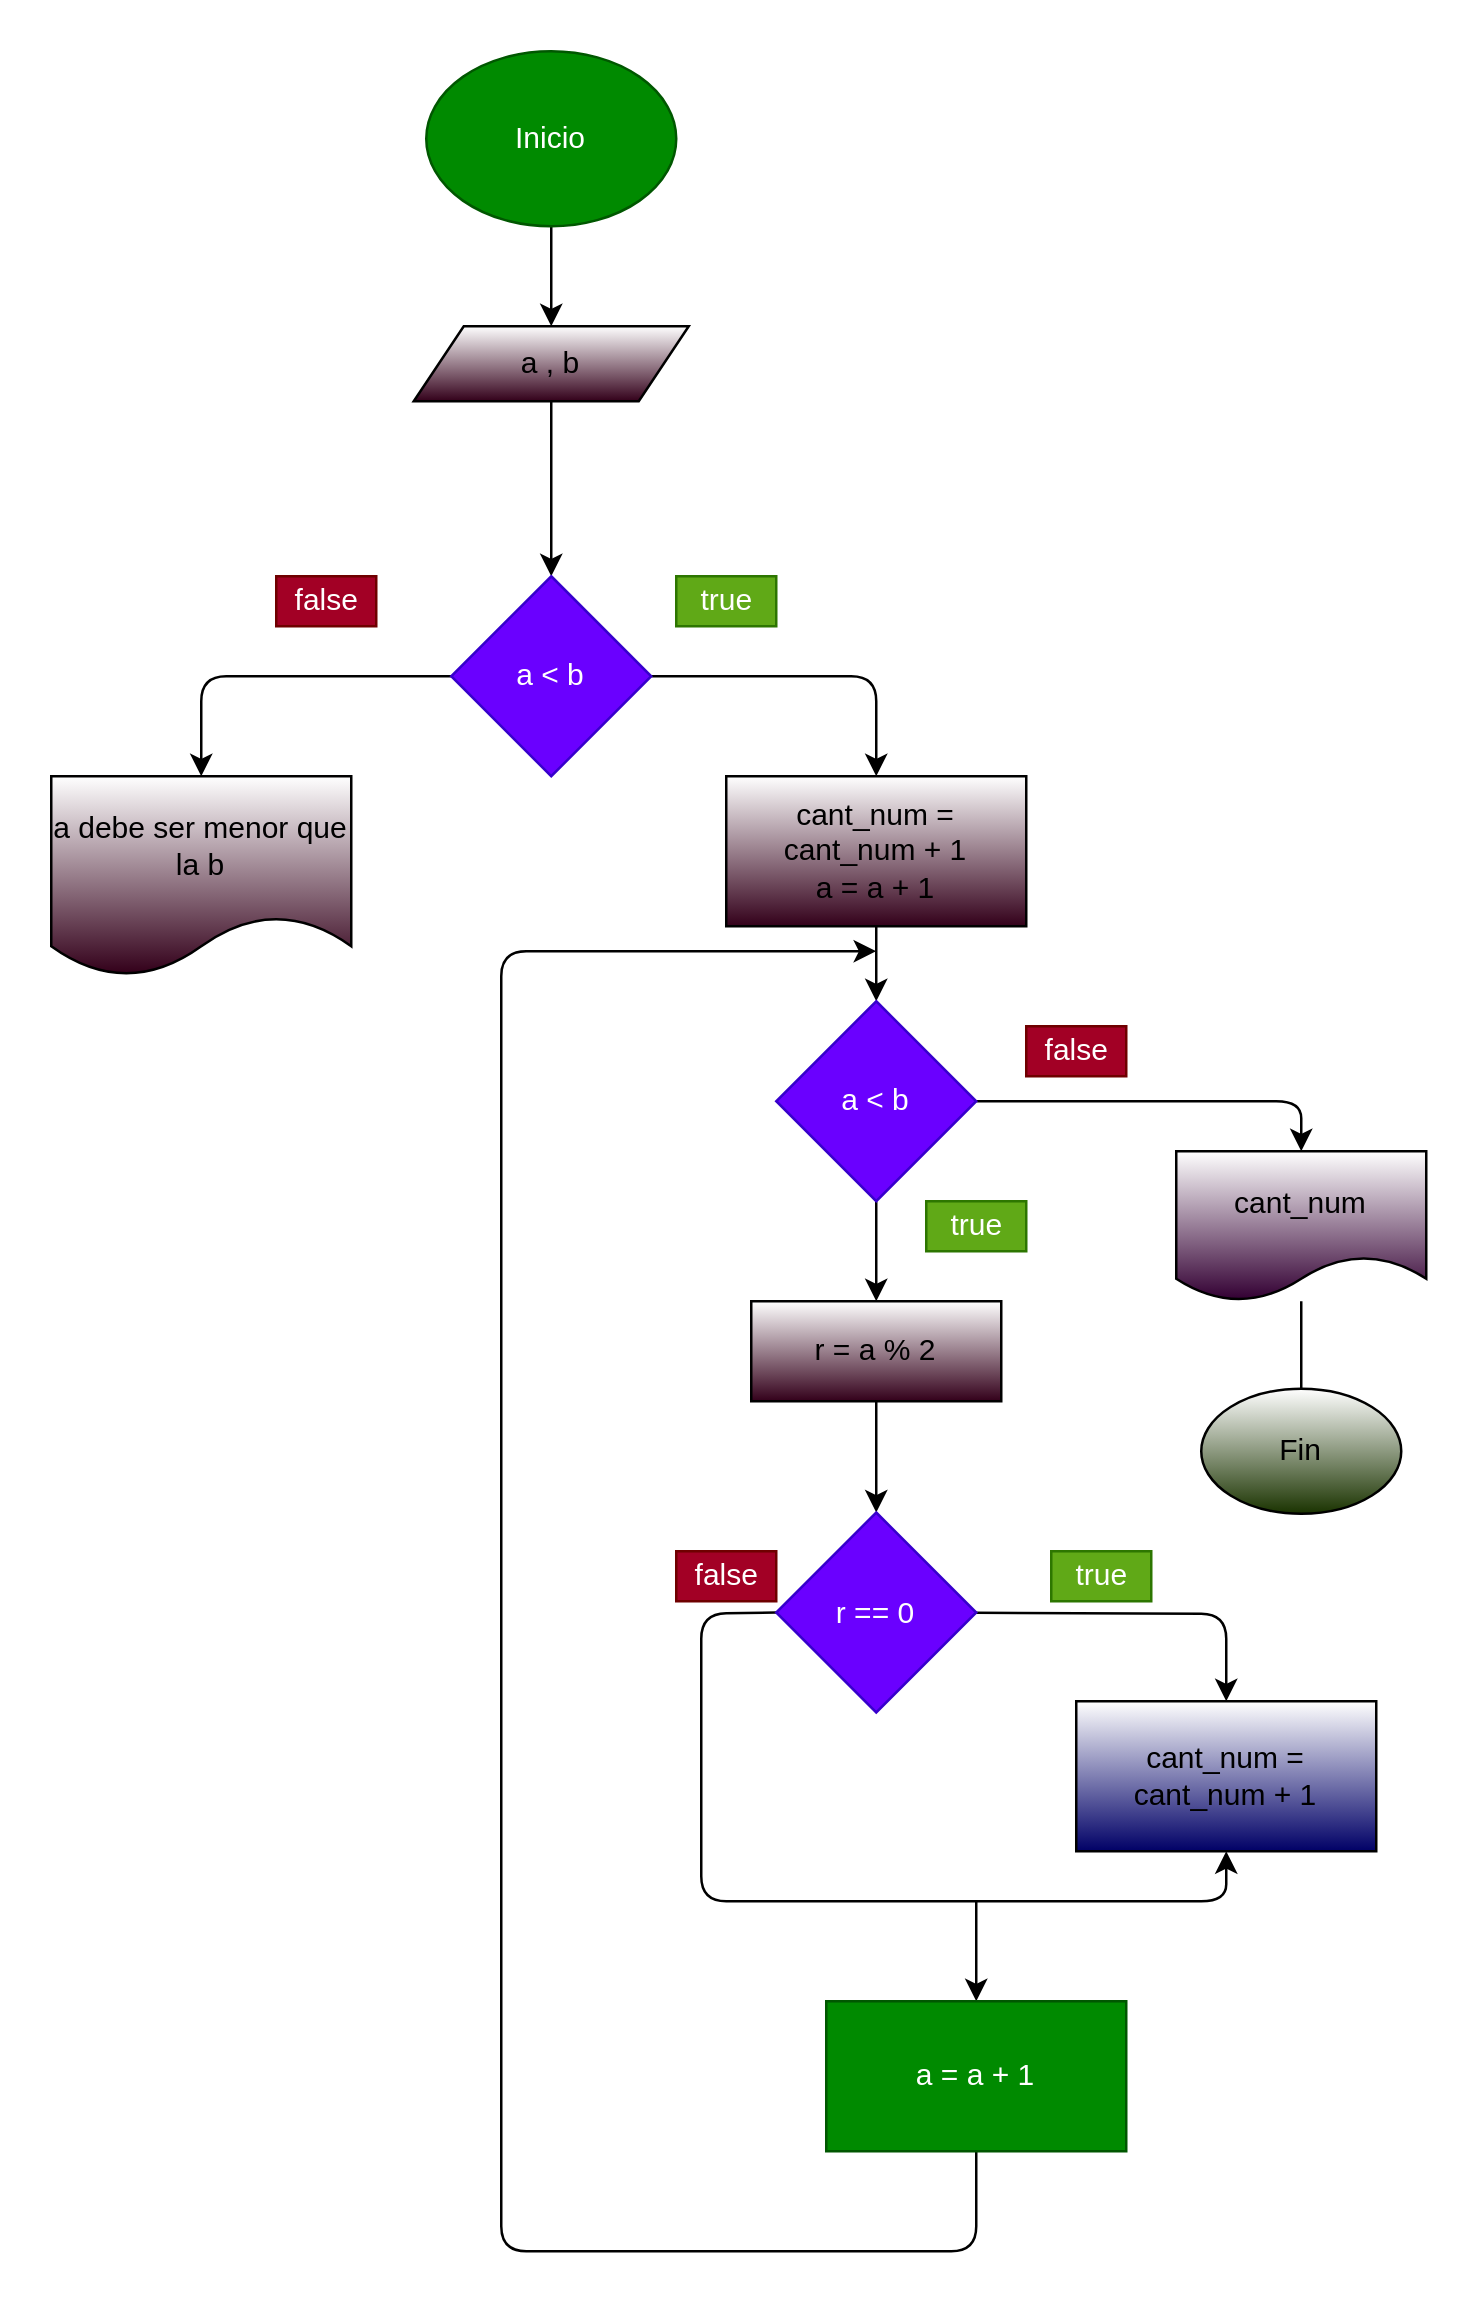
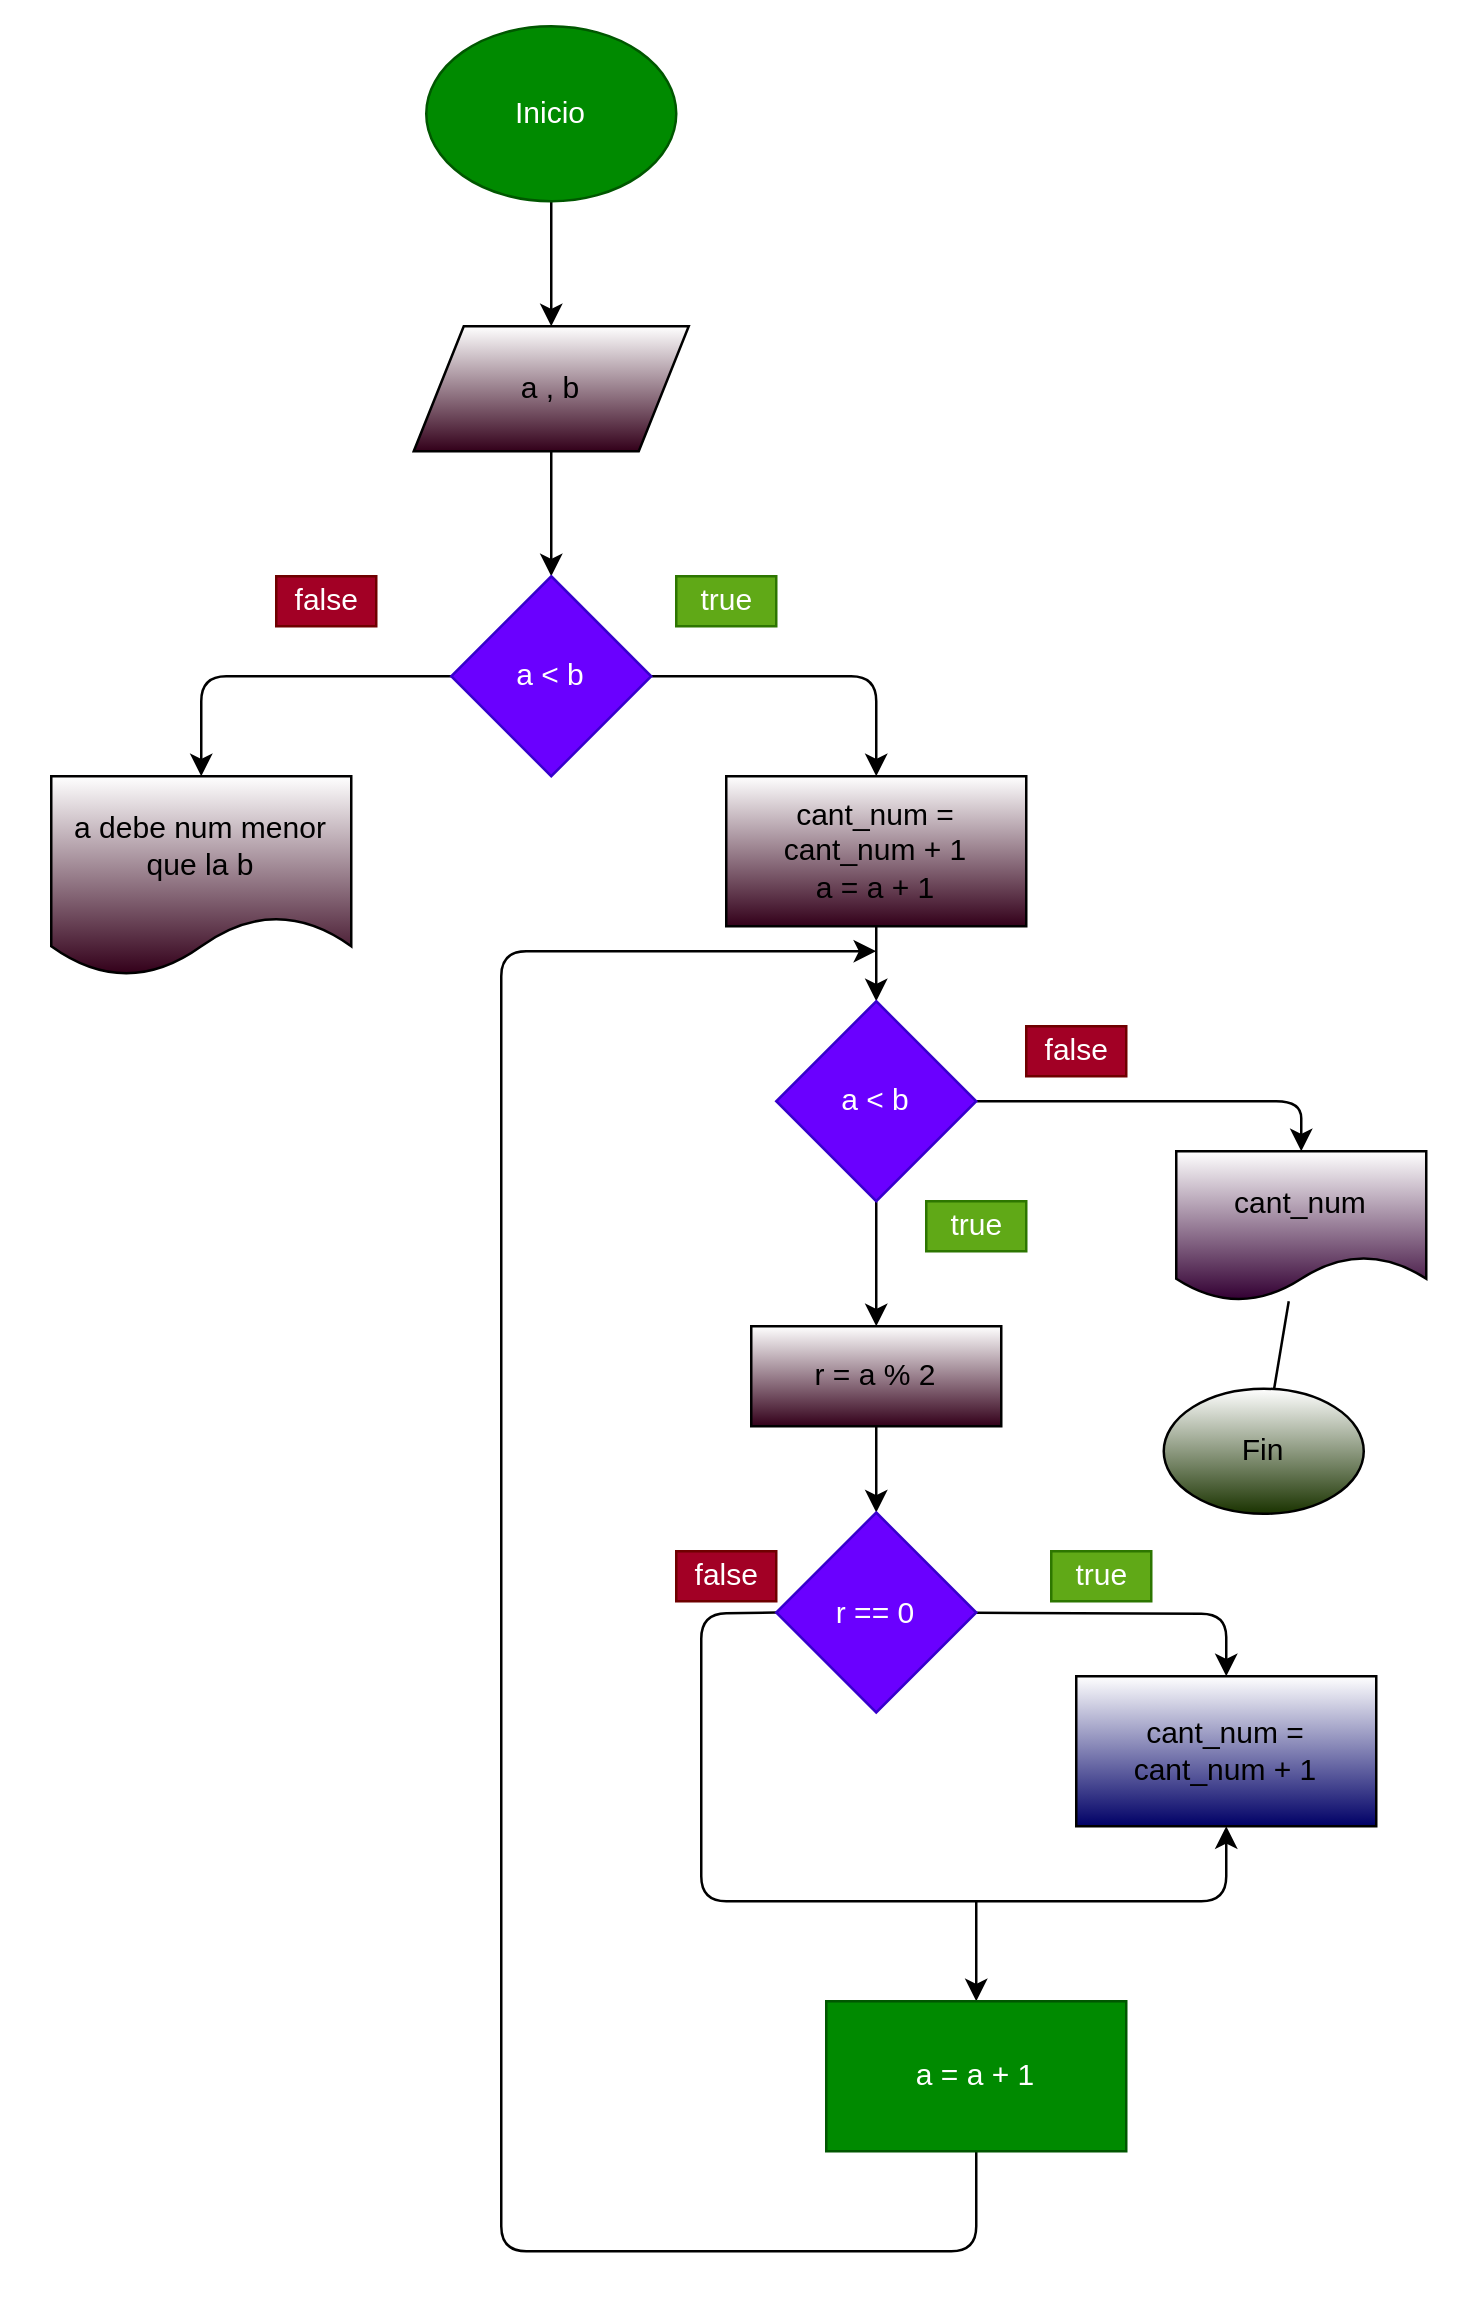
node "Inicio": moved (551, 139) -> (551, 114)
node "a , b": size 275x75 -> 275x125
node "a debe ser menor que la b": label "a debe ser menor que la b" -> "a debe num menor que la b"
node "r = a % 2": moved (876, 1351) -> (876, 1376)
node "Fin": moved (1301, 1451) -> (1264, 1451)
node "cant_num = cant_num + 1": moved (1226, 1776) -> (1226, 1751)
